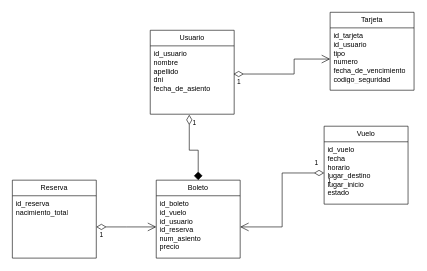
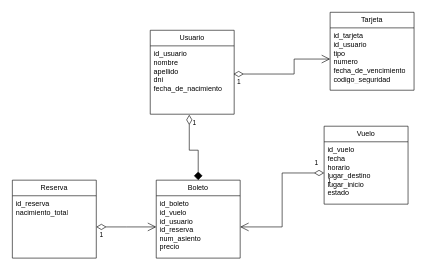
node "id_usuario nombre apellido dni fecha_de_asiento": label "id_usuario nombre apellido dni fecha_de_asiento" -> "id_usuario nombre apellido dni fecha_de_nacimiento"
